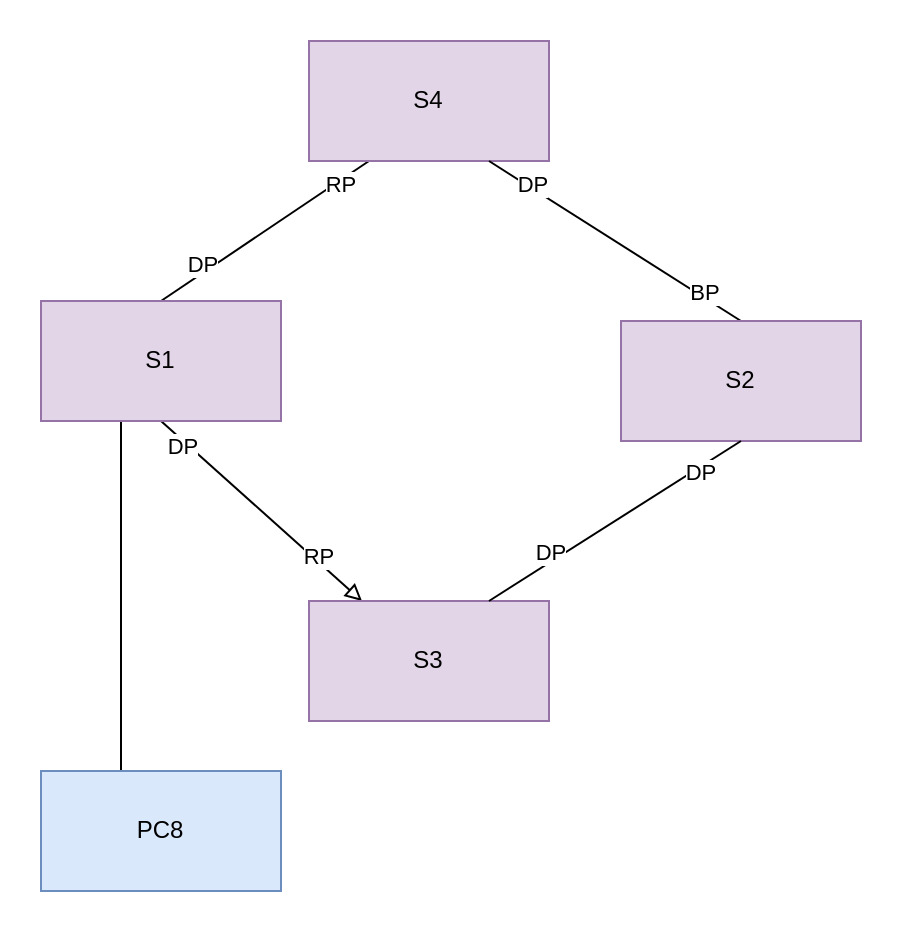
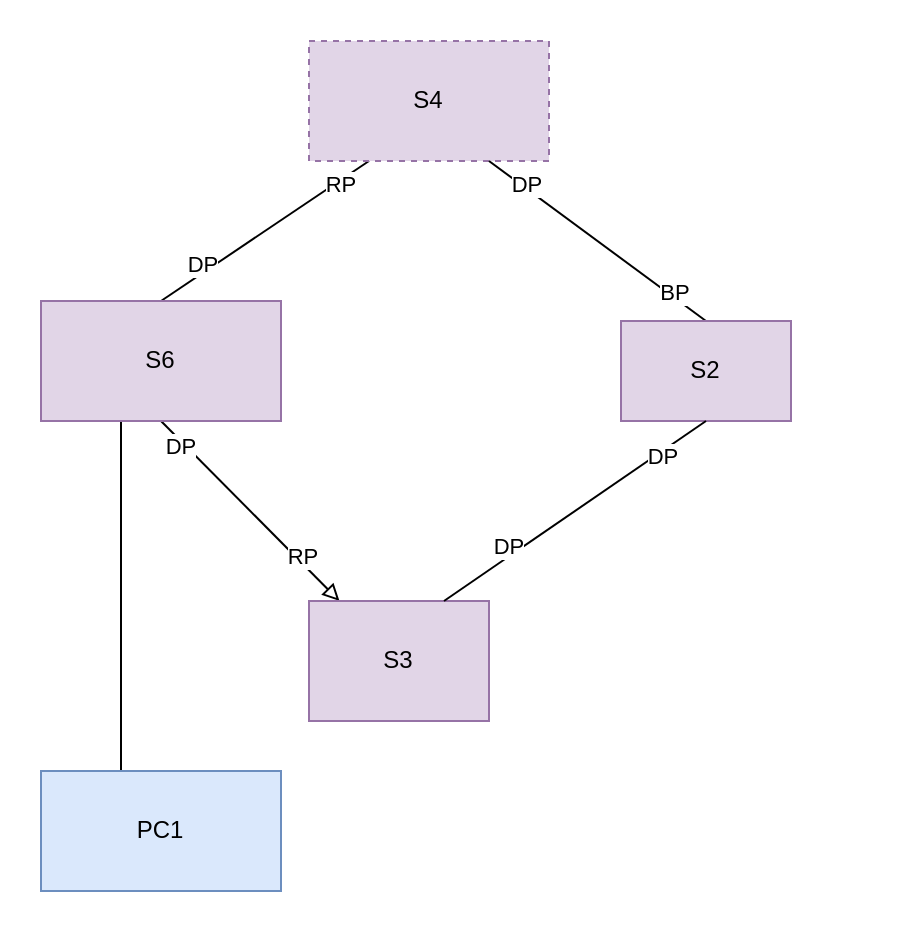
node "S4": style solid -> dashed
node "S1": label "S1" -> "S6"
node "S2": size 240x120 -> 170x100
node "S3": size 240x120 -> 180x120
node "PC8": label "PC8" -> "PC1"
